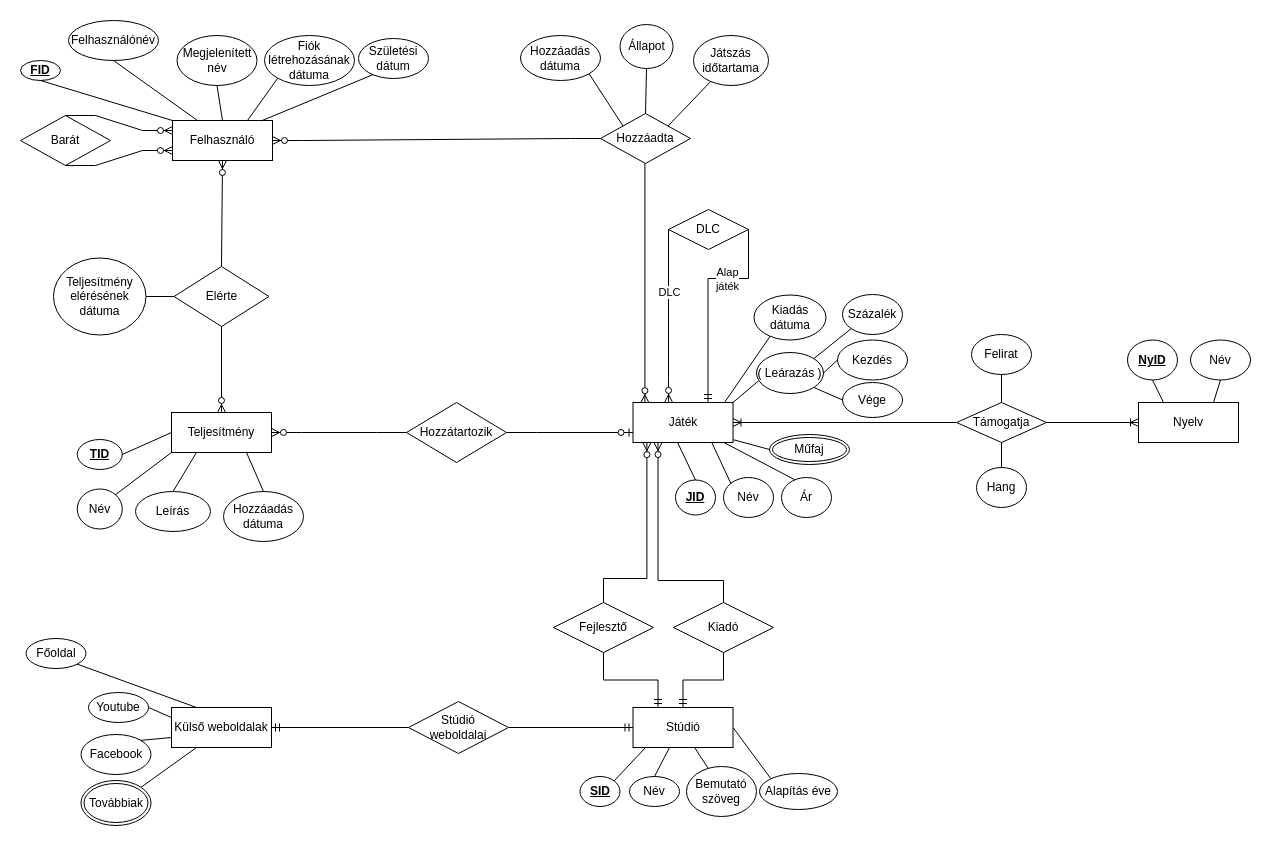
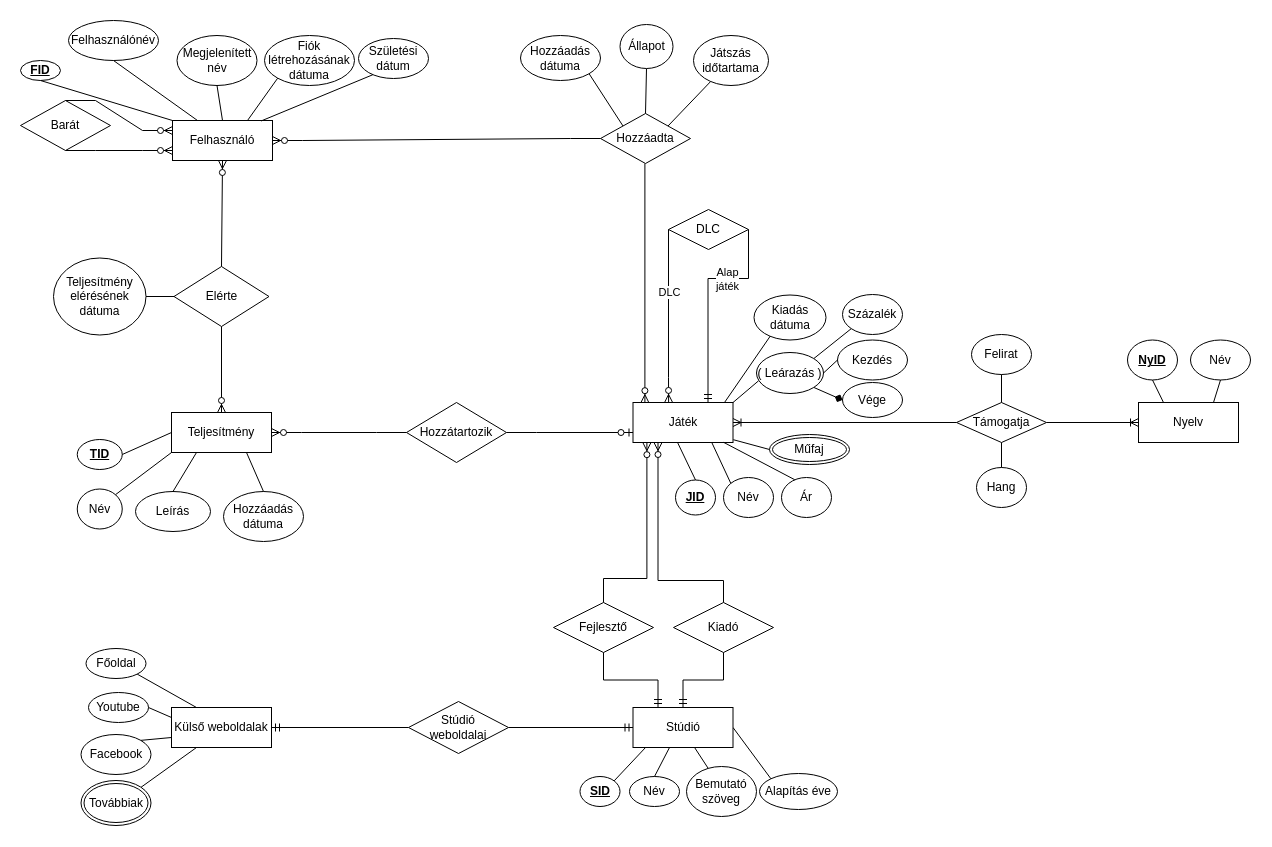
node "Barát": moved (66, 141) -> (66, 126)
edge "( Leárazás )" -- "Vége": arrowhead none -> diamond
node "Főoldal": moved (56, 654) -> (116, 664)
